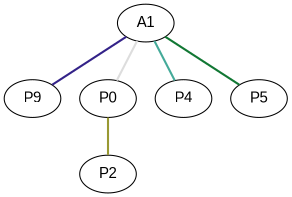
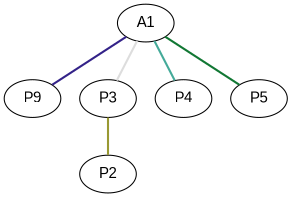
node "P0": label "P0" -> "P3"
